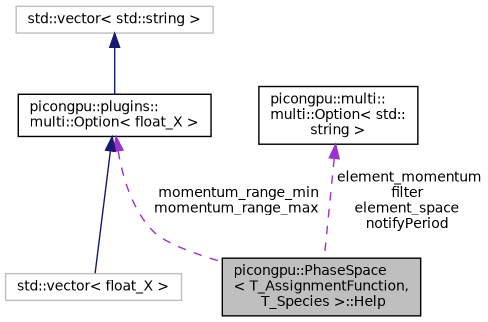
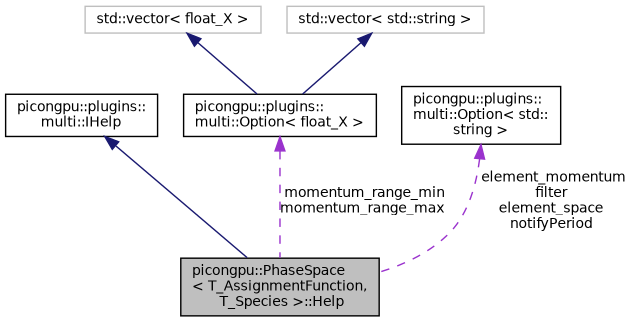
node "picongpu::plugins:: multi::IHelp": added
node "picongpu::multi:: multi::Option< std:: string >": label "picongpu::multi:: multi::Option< std:: string >" -> "picongpu::plugins:: multi::Option< std:: string >"
edge "std::vector< float_X >" -> "picongpu::plugins:: multi::Option< float_X >": reversed
